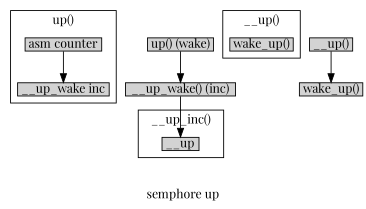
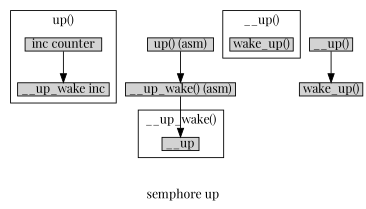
node "asm counter": label "asm counter" -> "inc counter"
node "up() (wake)": label "up() (wake)" -> "up() (asm)"
node "__up_wake() (inc)": label "__up_wake() (inc)" -> "__up_wake() (asm)"
cluster "__up_inc()": label "__up_inc()" -> "__up_wake()"
